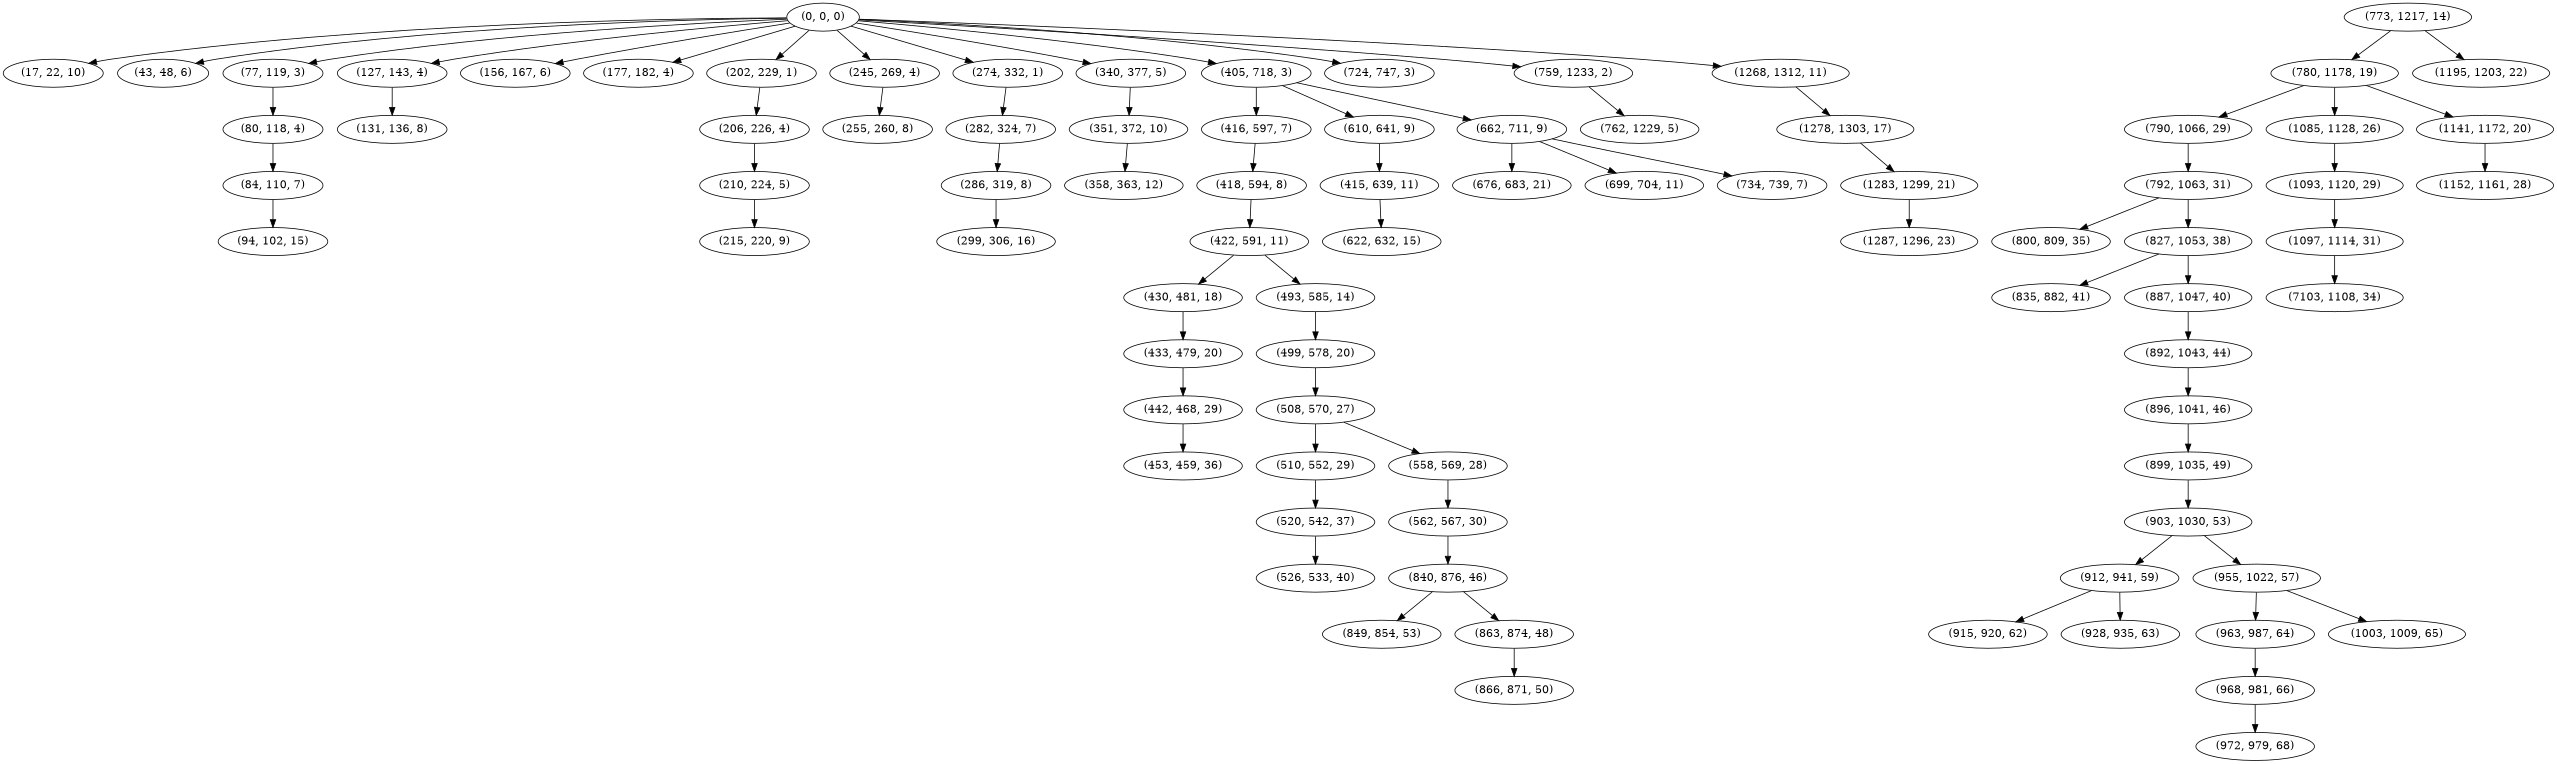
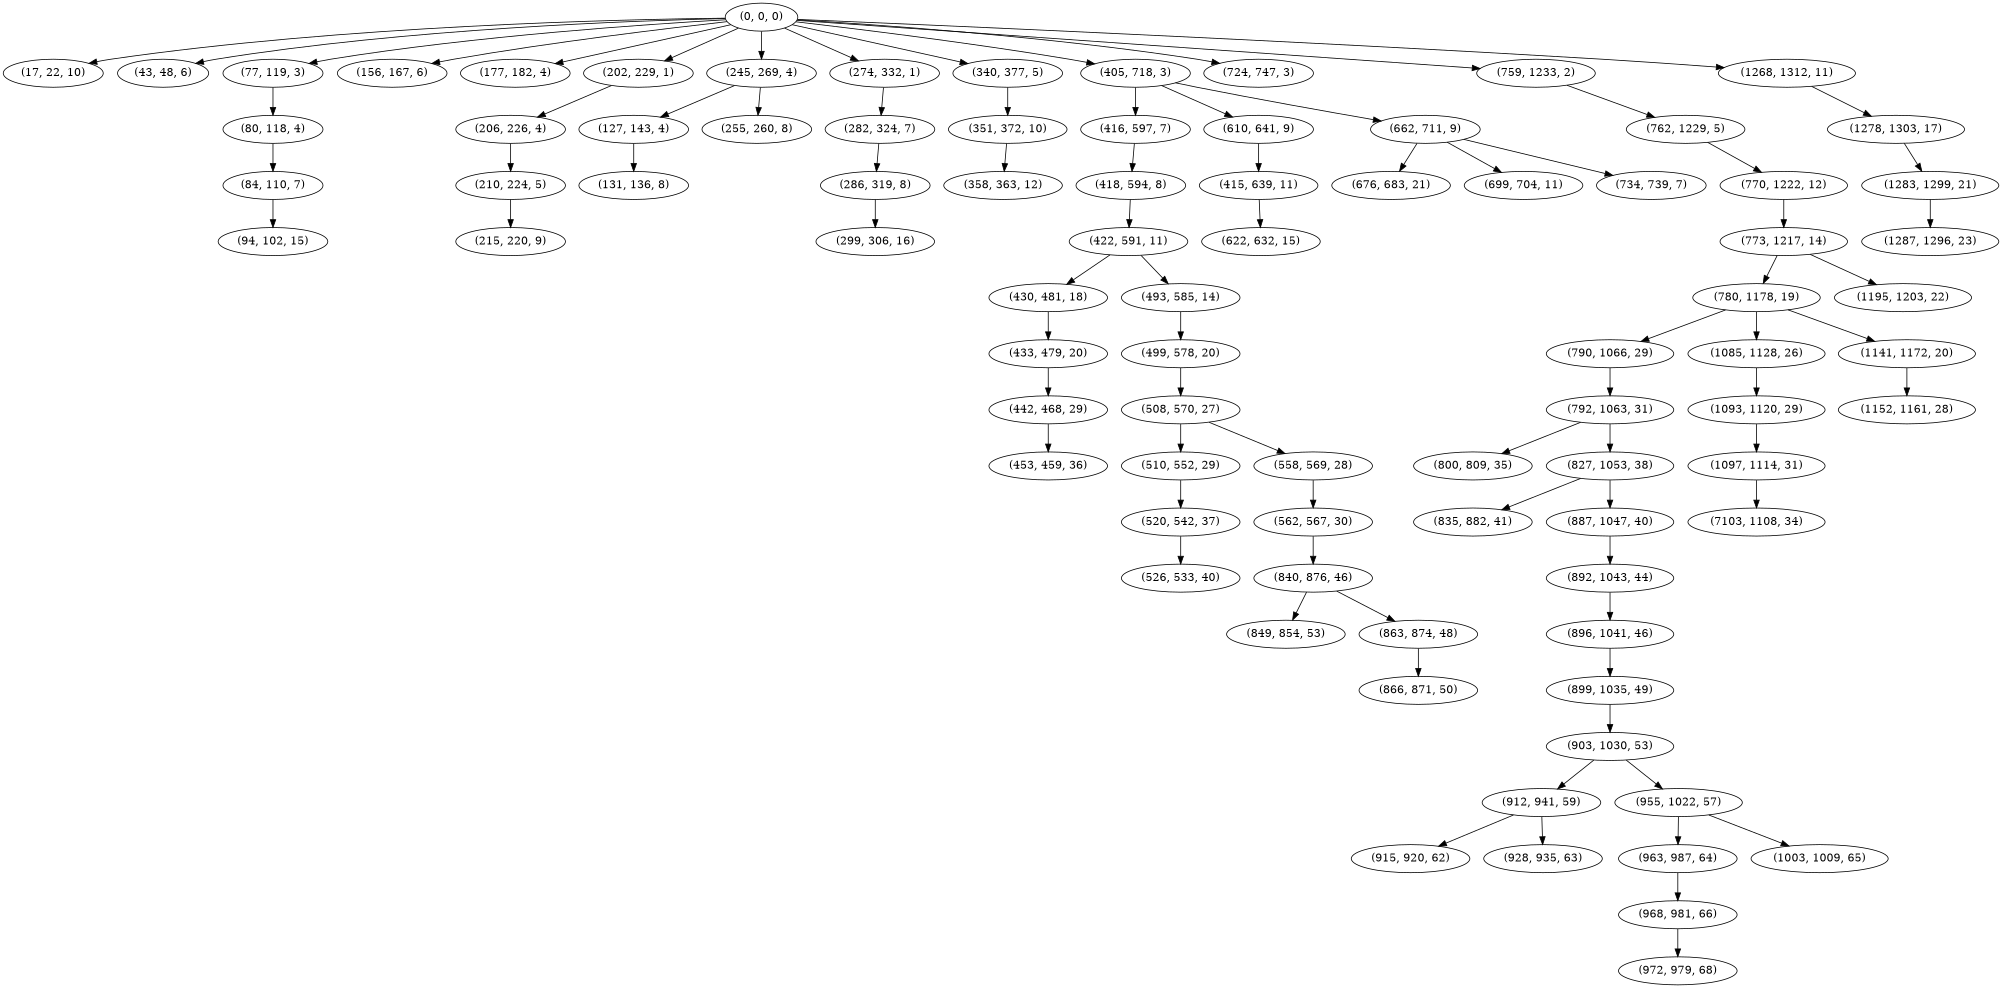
edge "(0, 0, 0)" -> "(127, 143, 4)": now "(245, 269, 4)" -> "(127, 143, 4)"
node "(770, 1222, 12)": added
